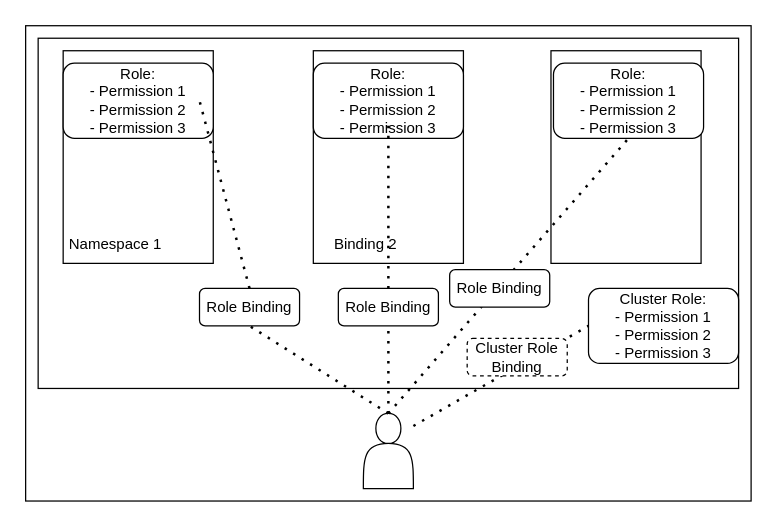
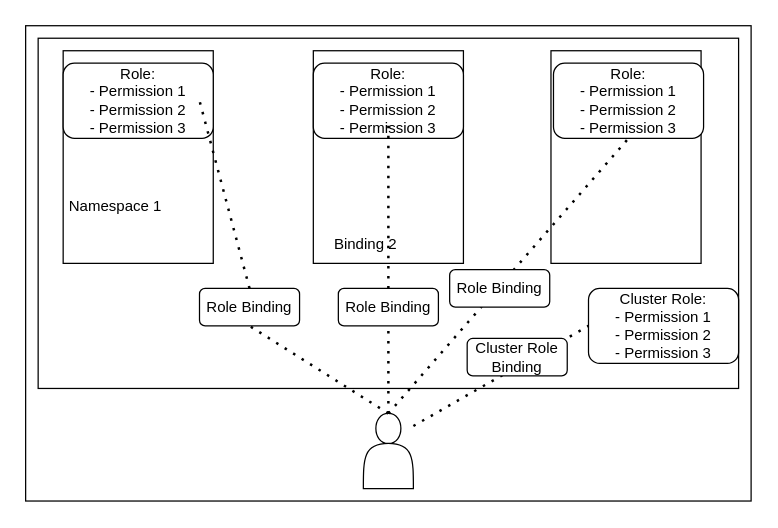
node "Namespace 1": moved (116, 244) -> (116, 207)
node "Cluster Role Binding": style dashed -> solid
